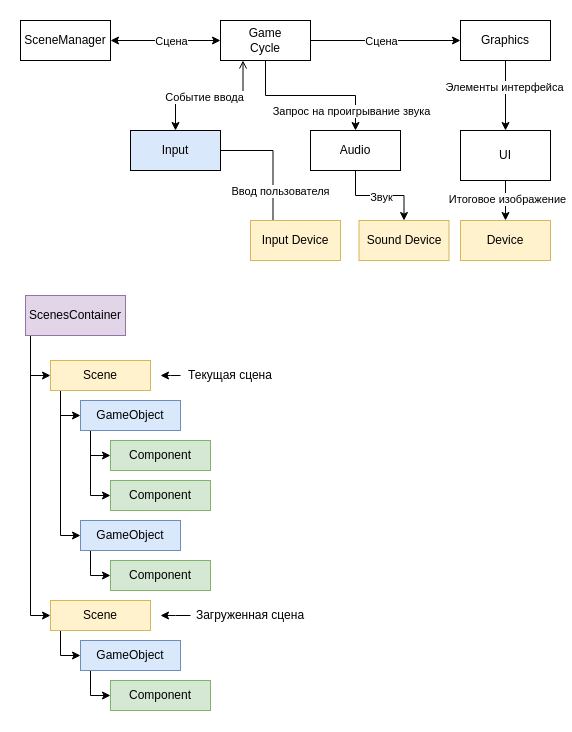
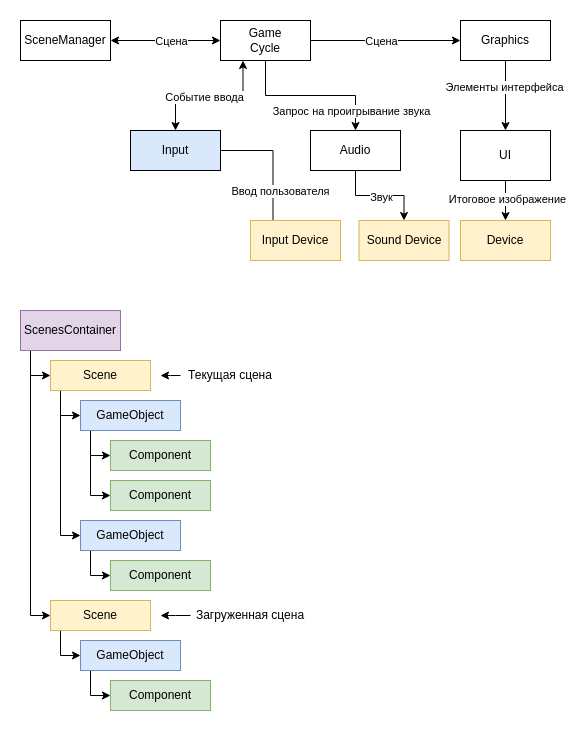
edge "Game Cycle" -- "Input": arrowhead open -> classic
node "ScenesContainer": moved (76, 316) -> (71, 331)
